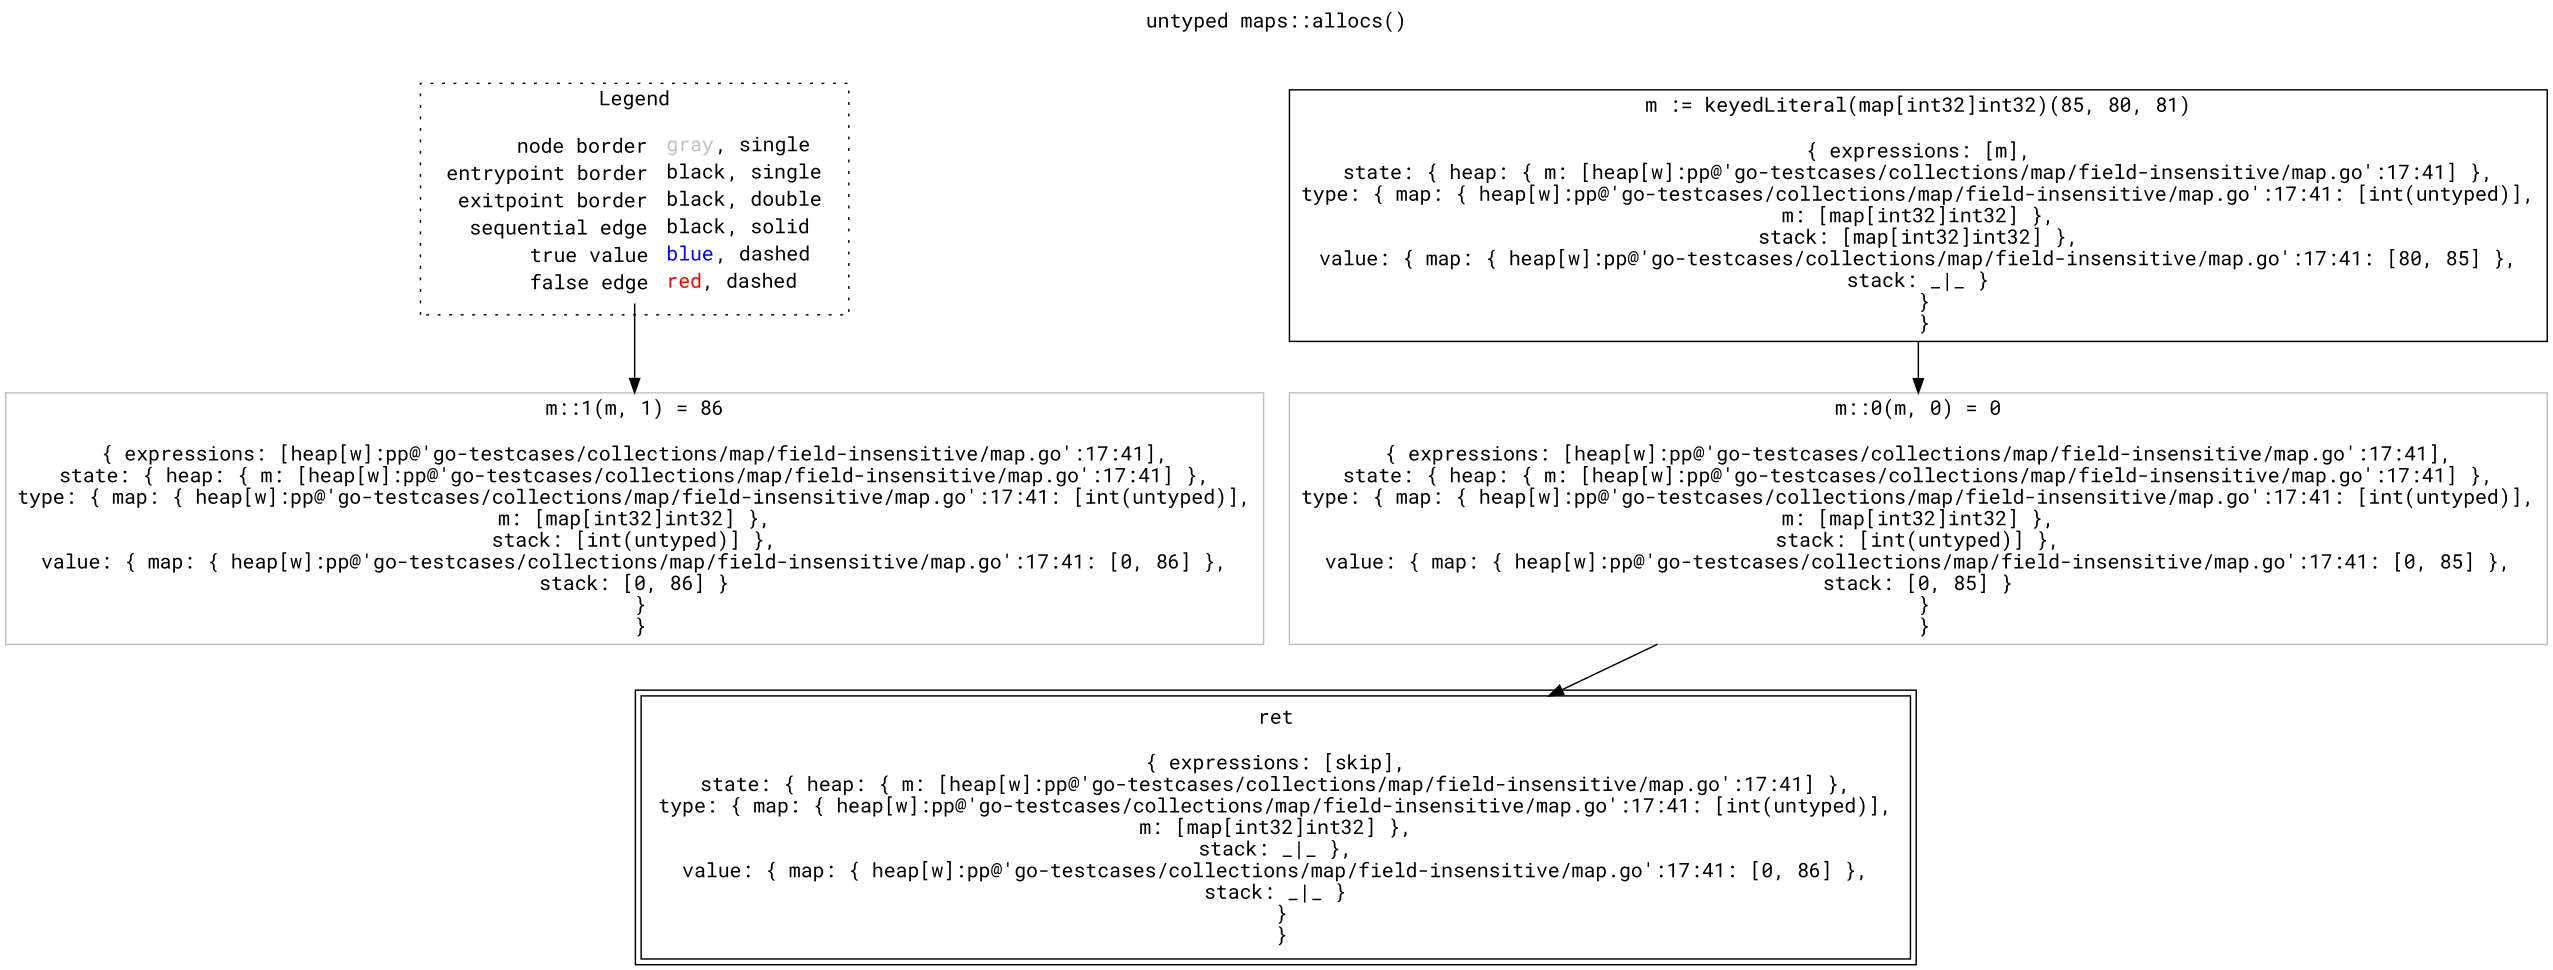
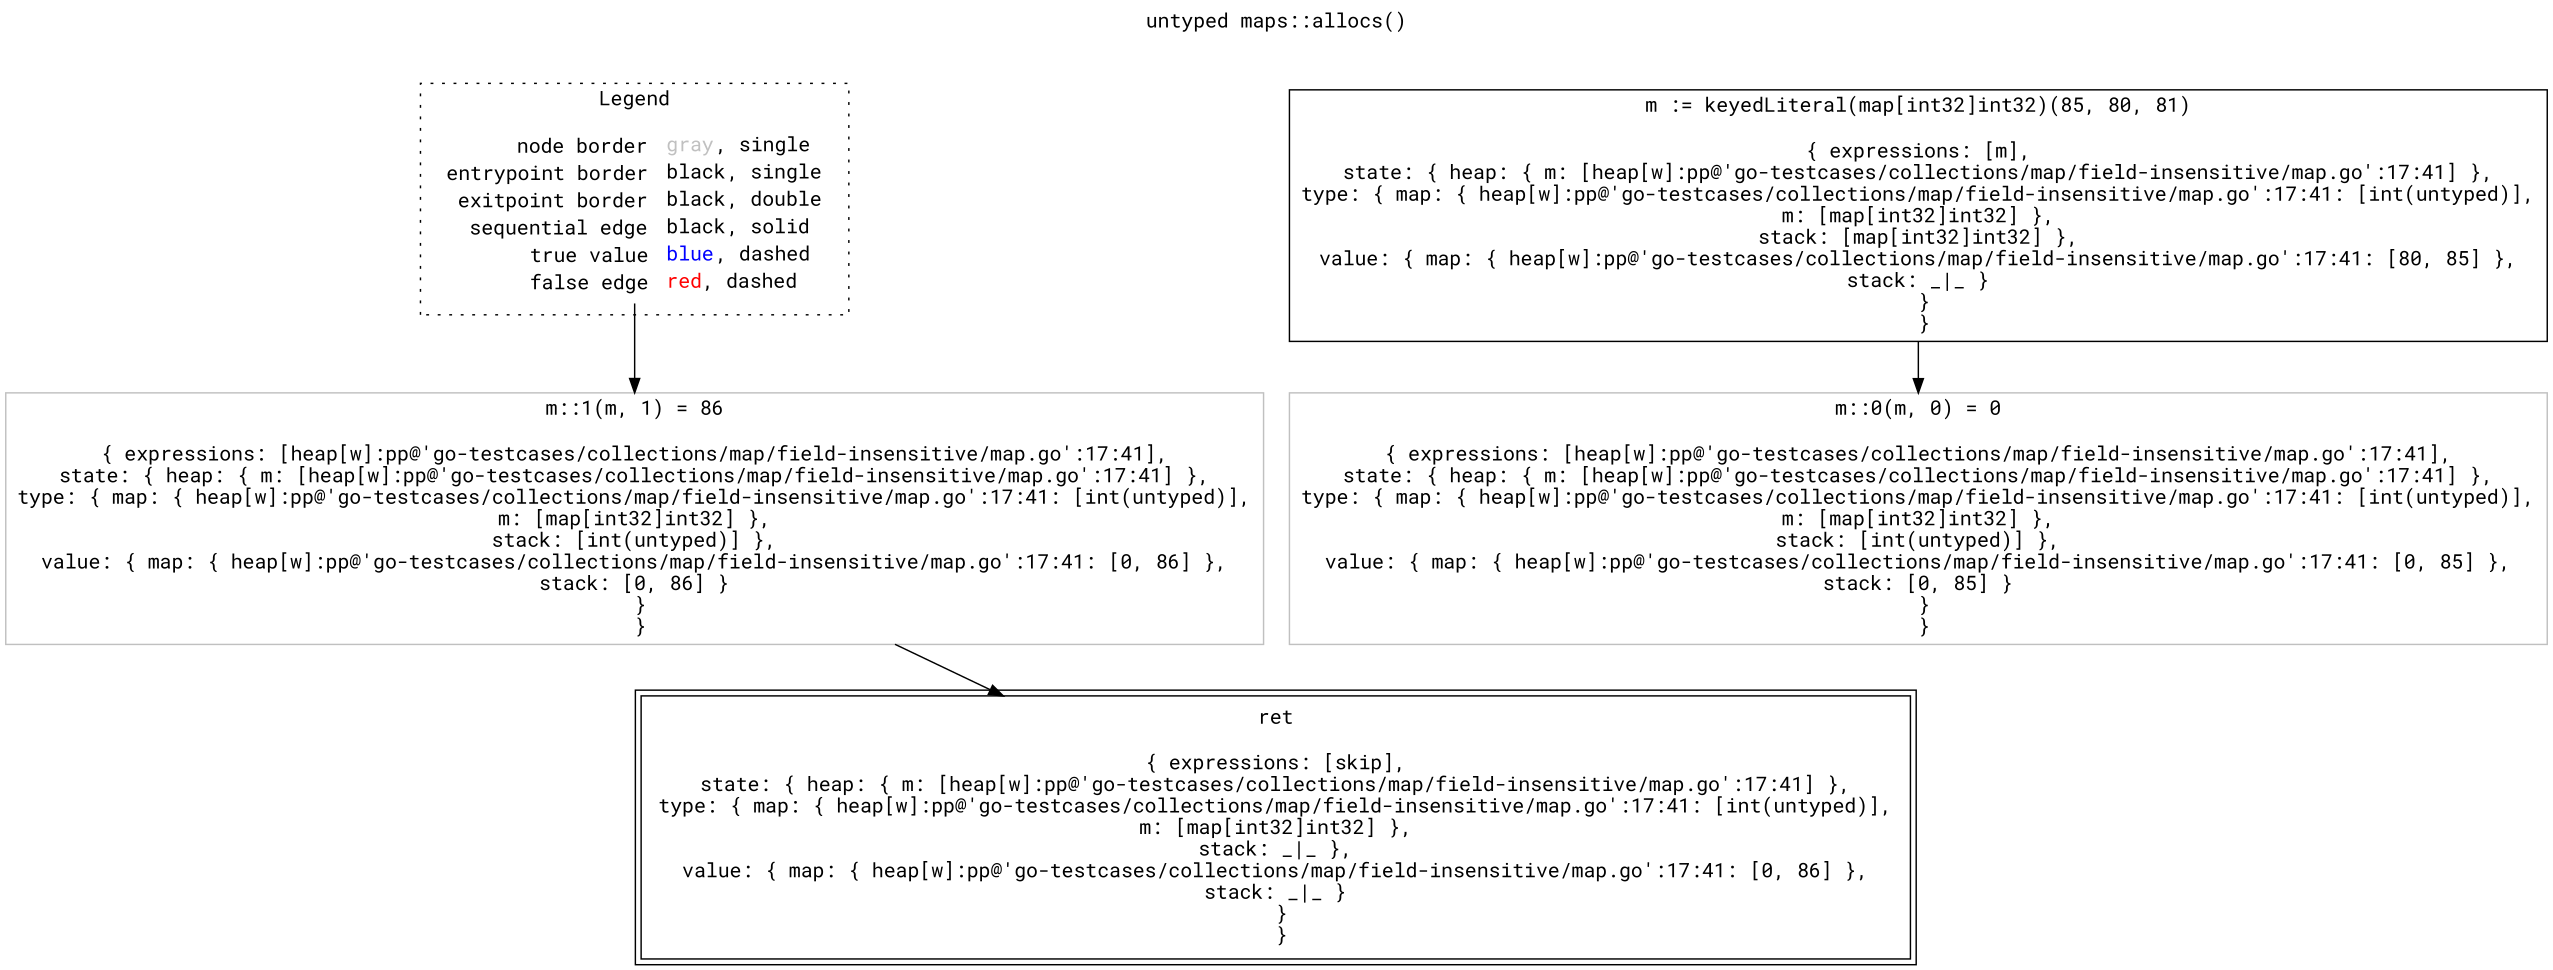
edge "m::0(m, 0) = 0" -> "ret": now "m::1(m, 1) = 86" -> "ret"
